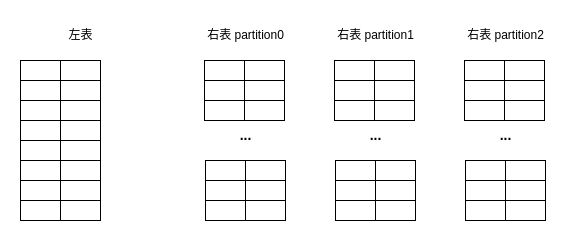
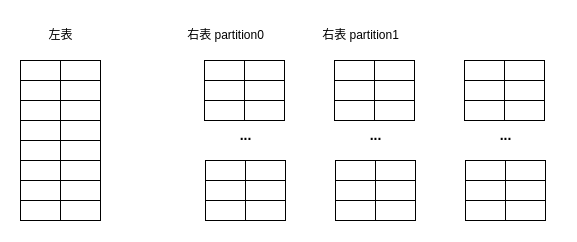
node "左表": moved (81, 36) -> (61, 36)
node "右表 partition0": moved (246, 36) -> (226, 36)
node "右表 partition1": moved (376, 36) -> (361, 36)
node "右表 partition2": removed
